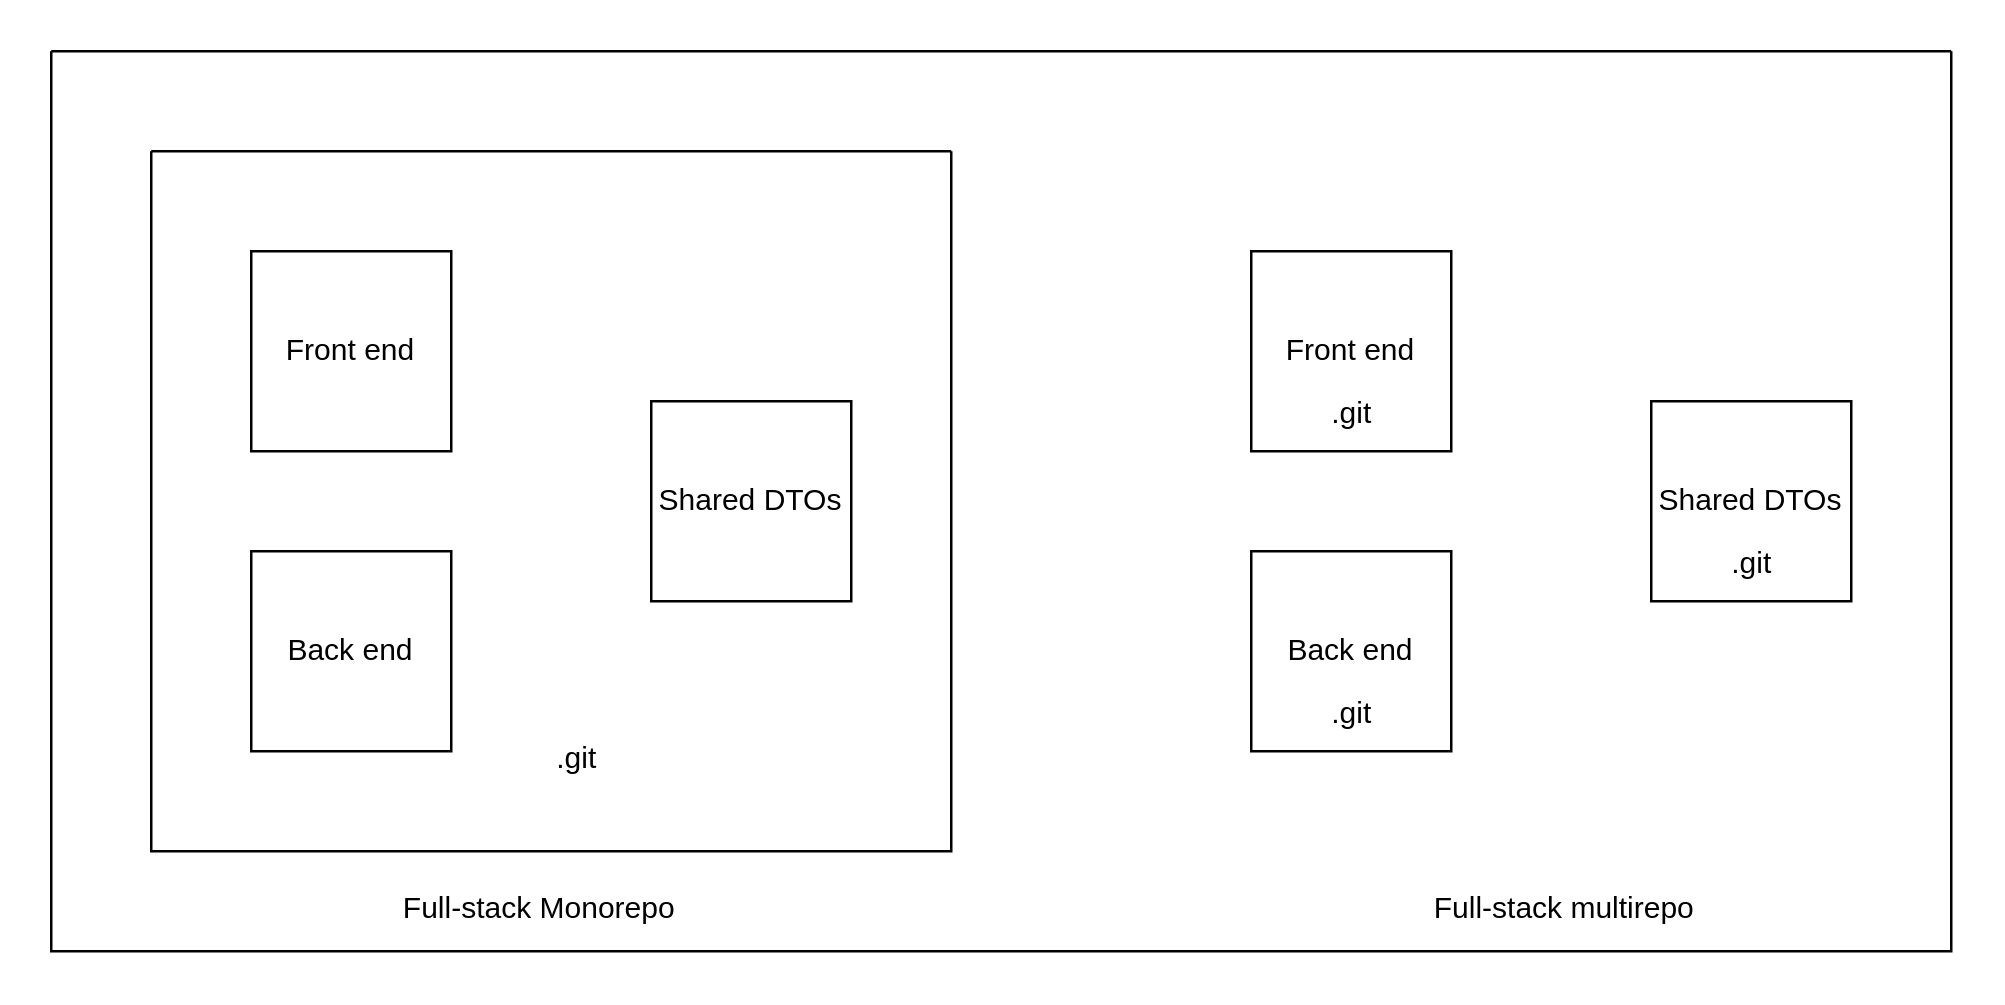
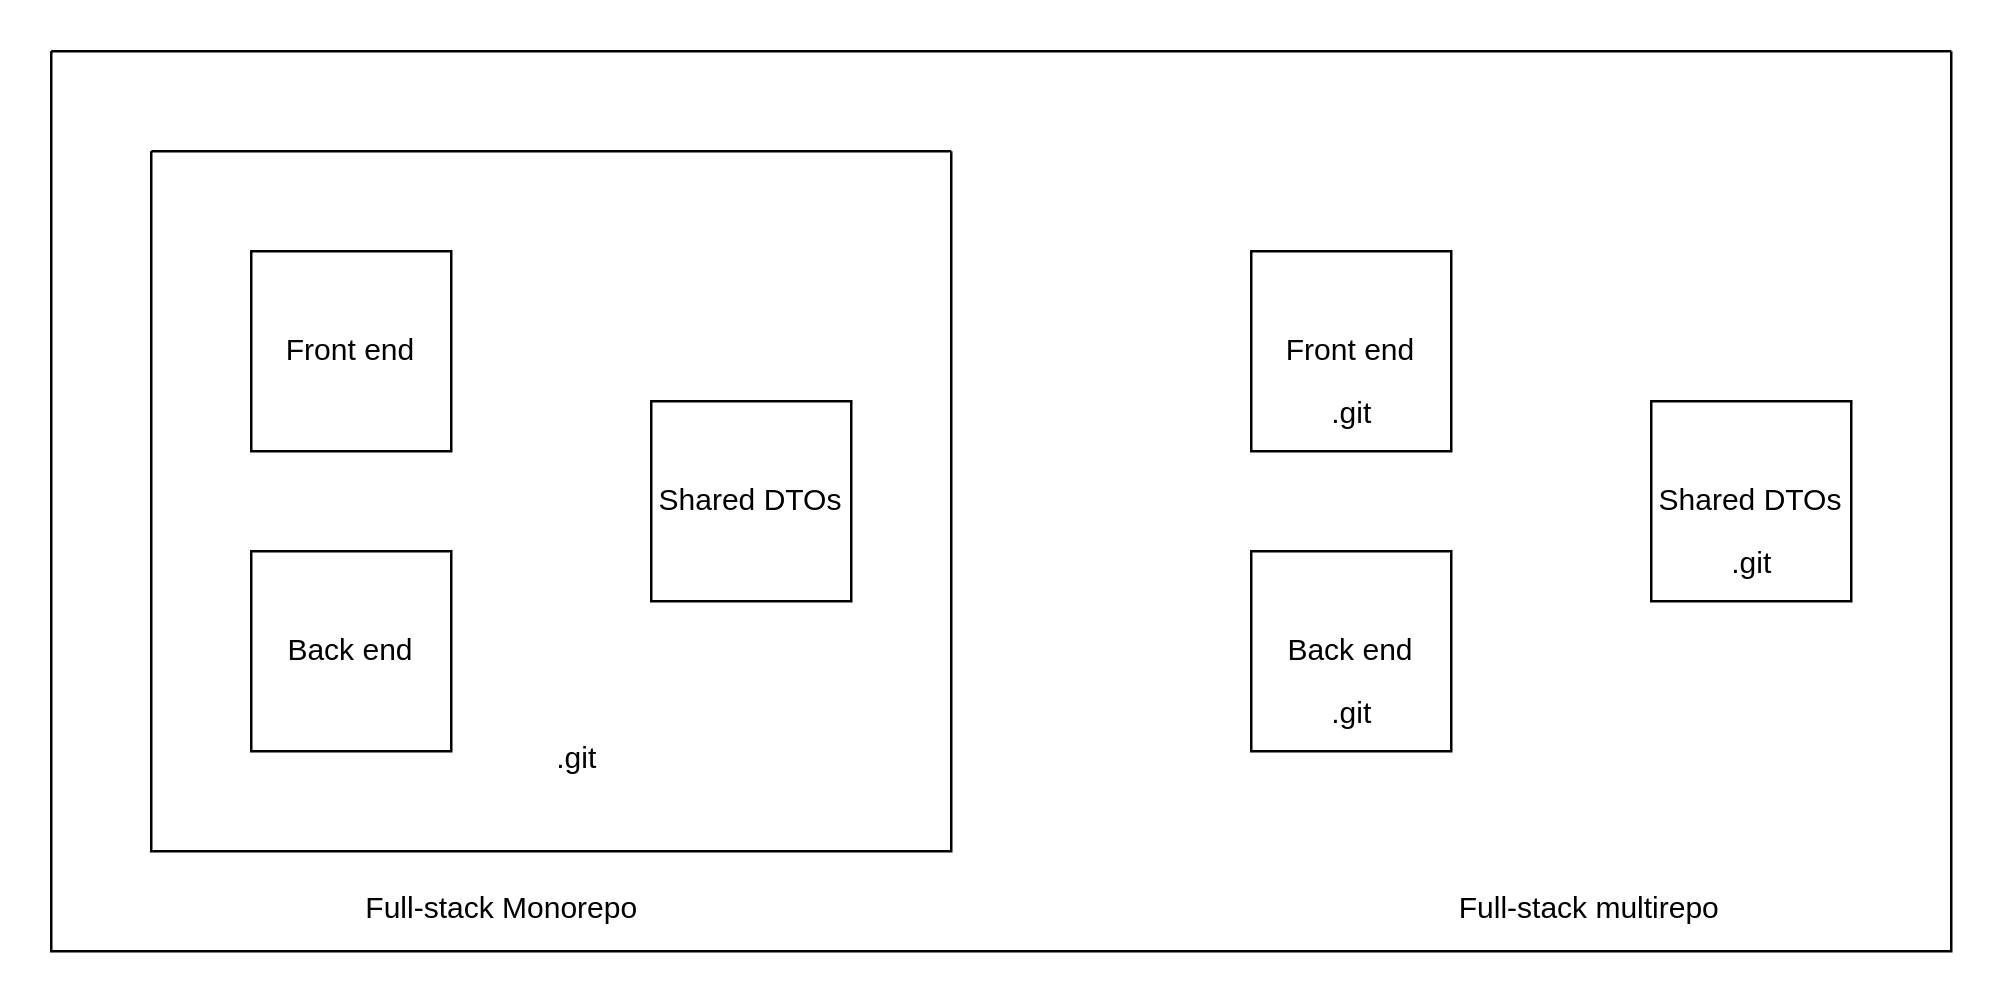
node "Full-stack Monorepo": moved (539, 909) -> (501, 909)
node "Full-stack multirepo": moved (1564, 909) -> (1589, 909)
